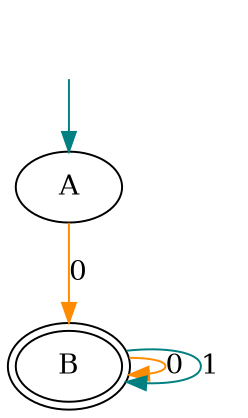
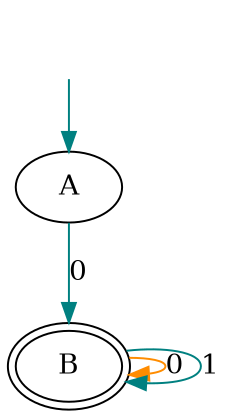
edge "A" -> "B": color darkorange -> teal
